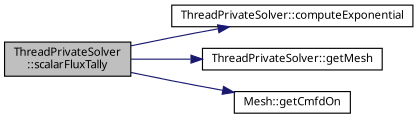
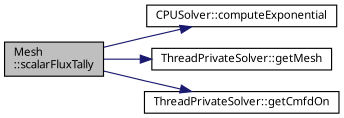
node "ThreadPrivateSolver::computeExponential": label "ThreadPrivateSolver::computeExponential" -> "CPUSolver::computeExponential"
node "ThreadPrivateSolver ::scalarFluxTally": label "ThreadPrivateSolver ::scalarFluxTally" -> "Mesh ::scalarFluxTally"
node "Mesh::getCmfdOn": label "Mesh::getCmfdOn" -> "ThreadPrivateSolver::getCmfdOn"
